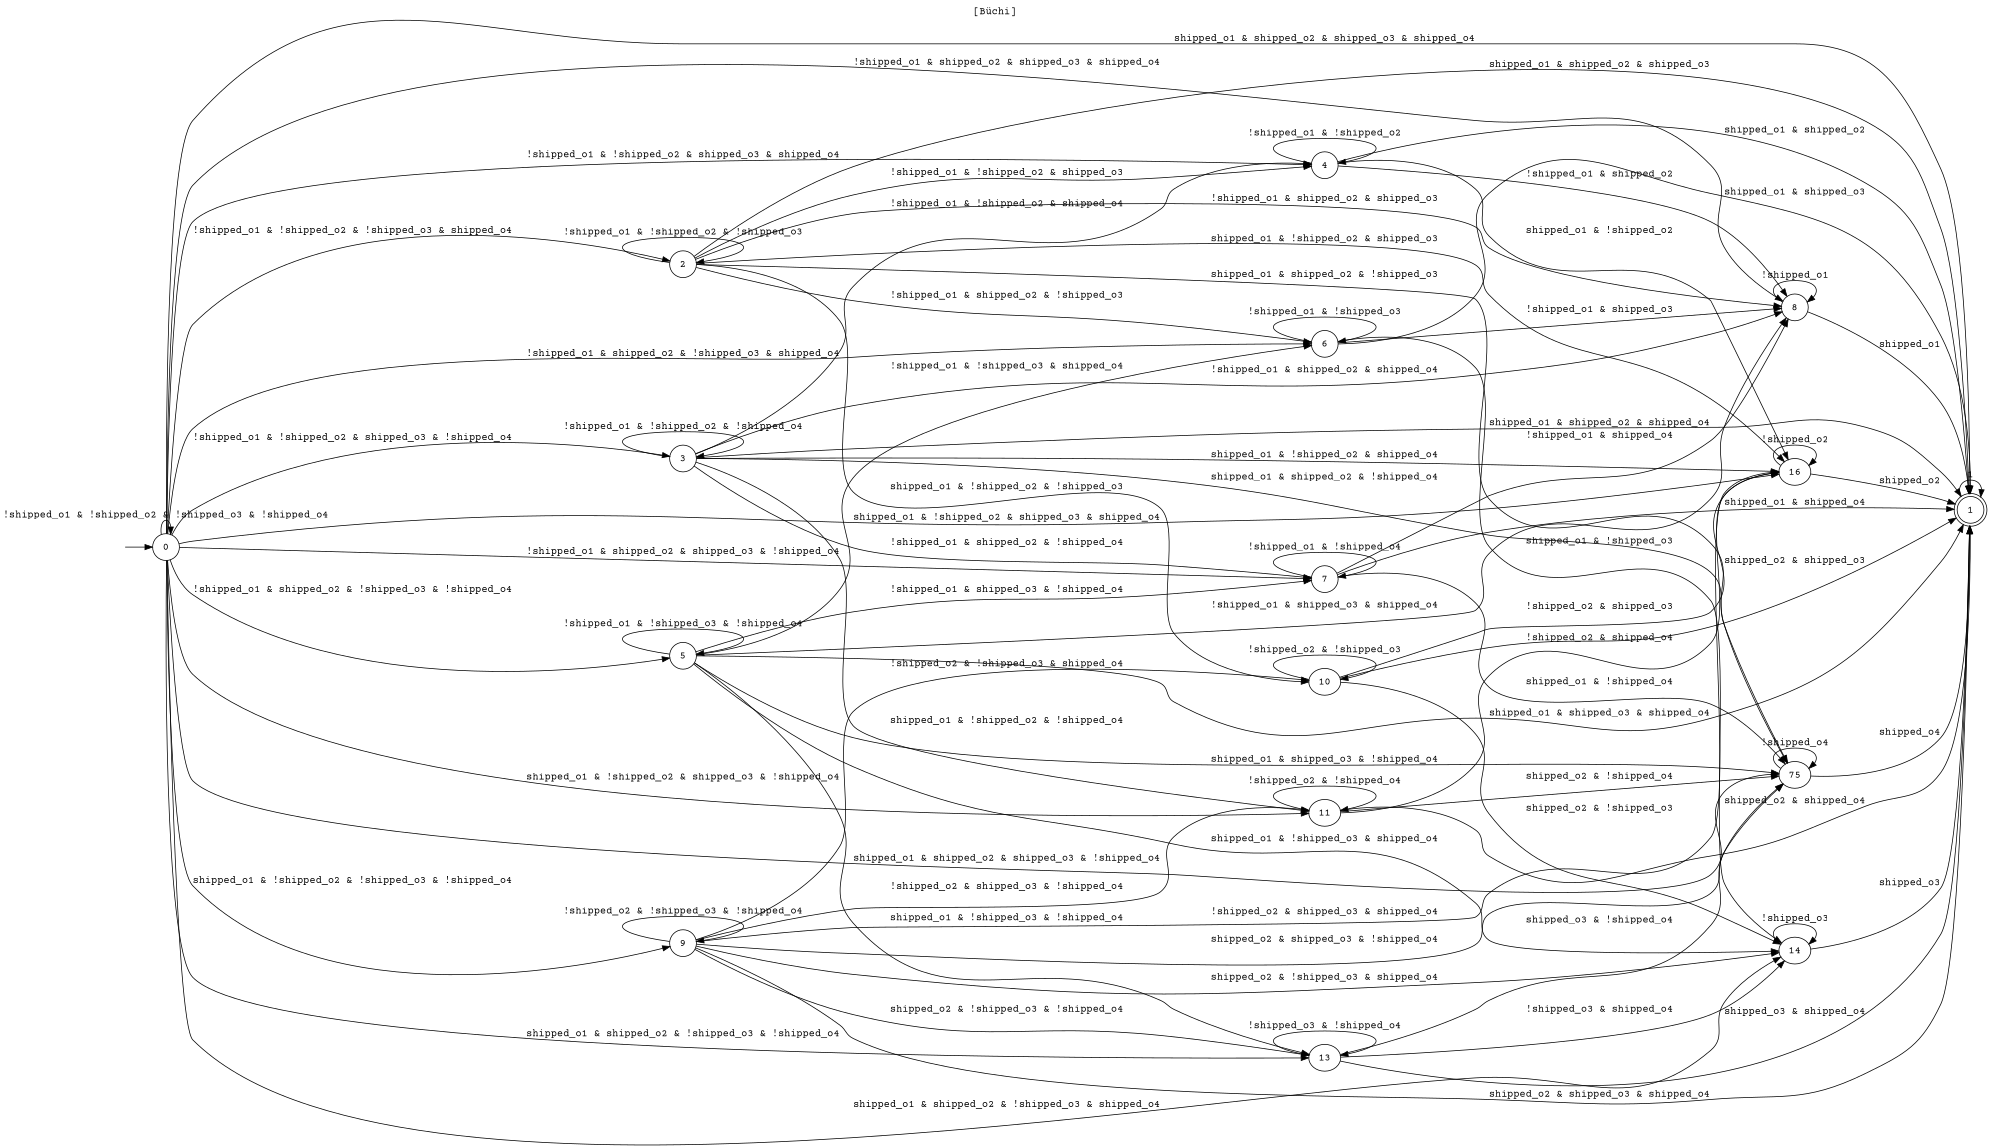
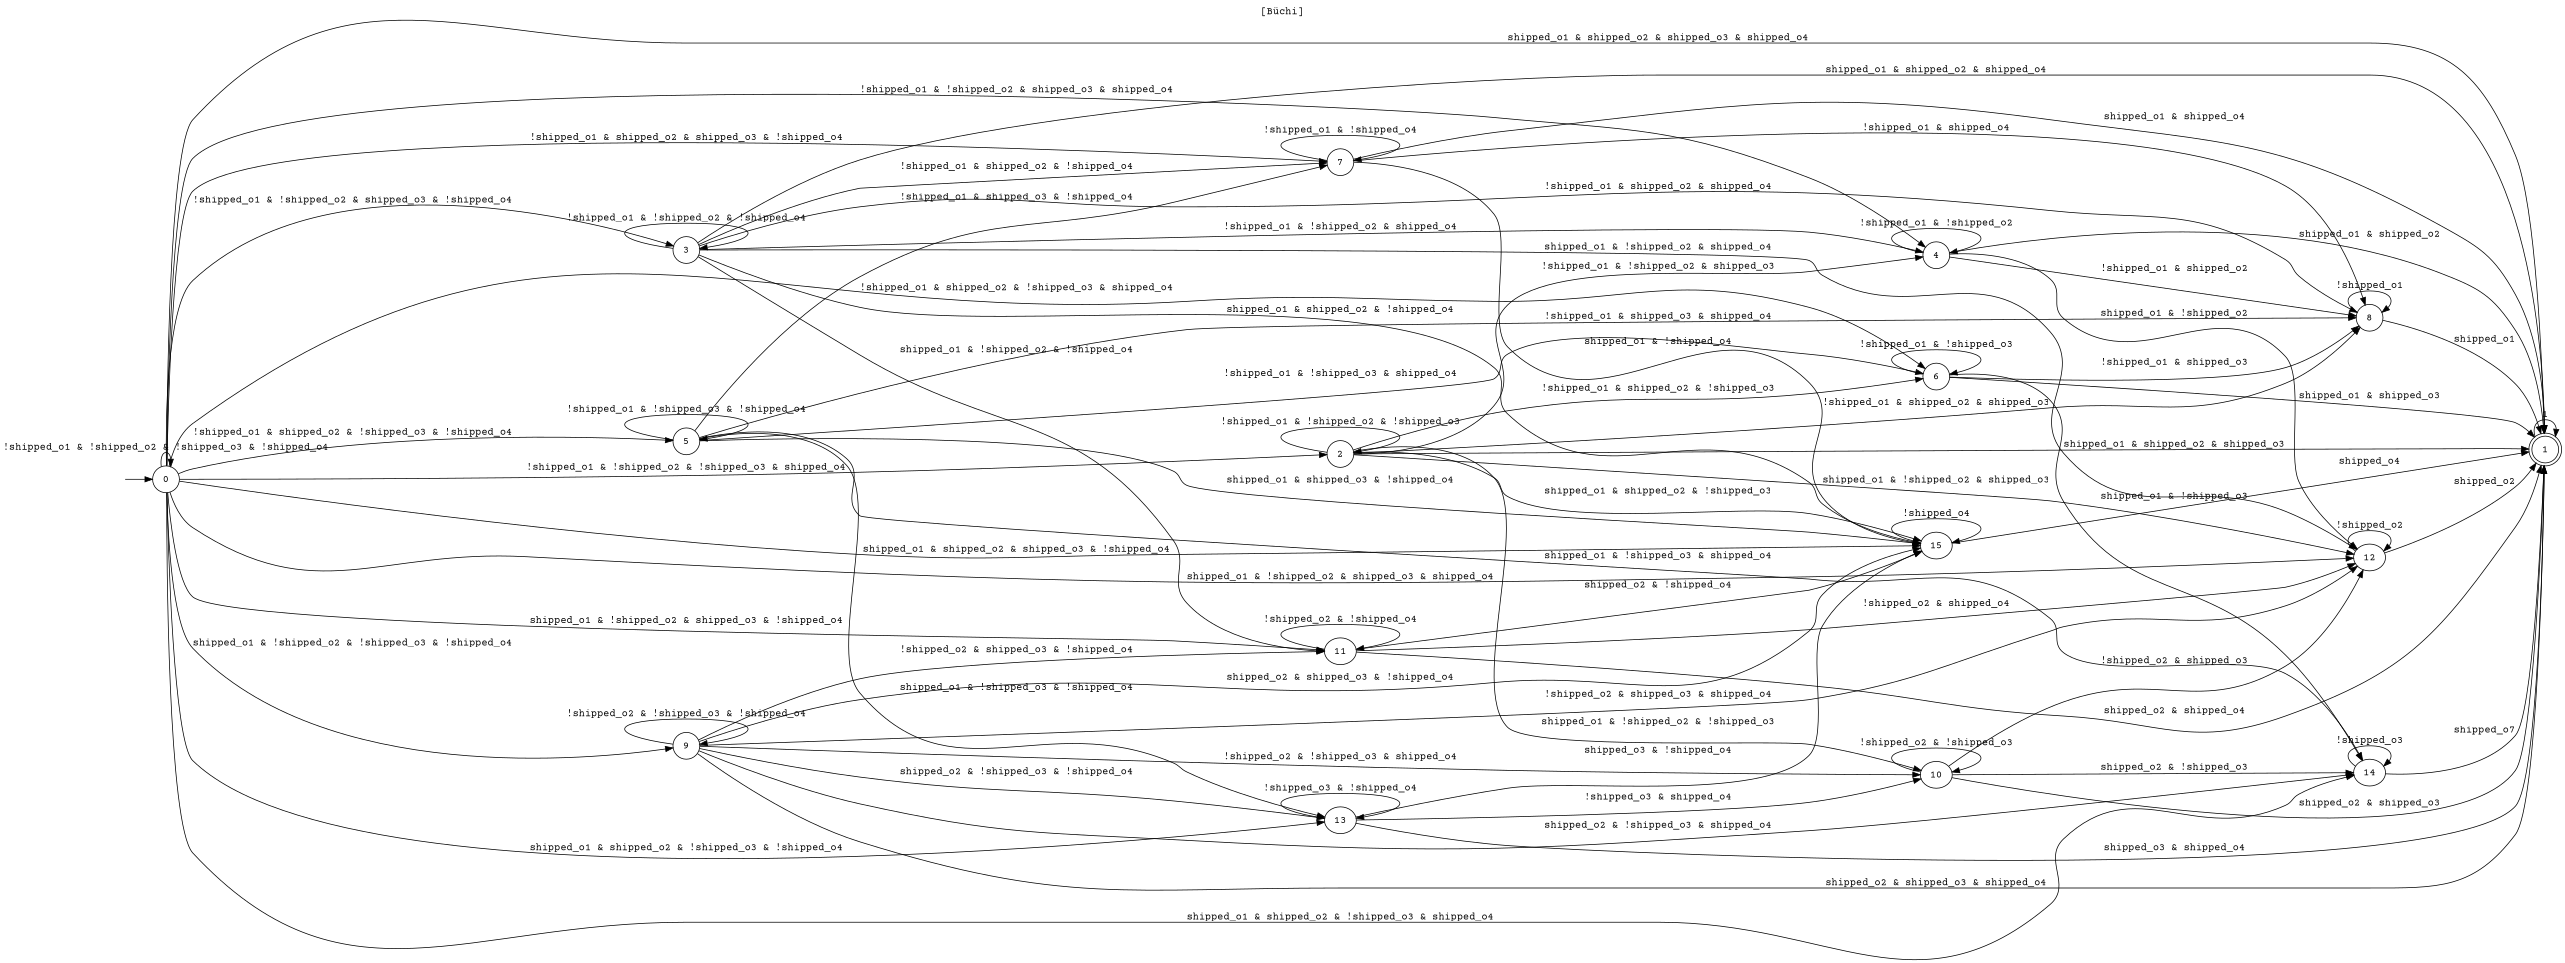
edge "0" -> "8": removed, label "!shipped_o1 & shipped_o2 & shipped_o3 & shipped_o4"
node "16": label "16" -> "12"
edge "5" -> "1": removed, label "shipped_o1 & shipped_o3 & shipped_o4"
node "75": label "75" -> "15"
edge "14" -> "1": label "shipped_o3" -> "shipped_o7"
edge "13" -> "14": now "13" -> "10"
